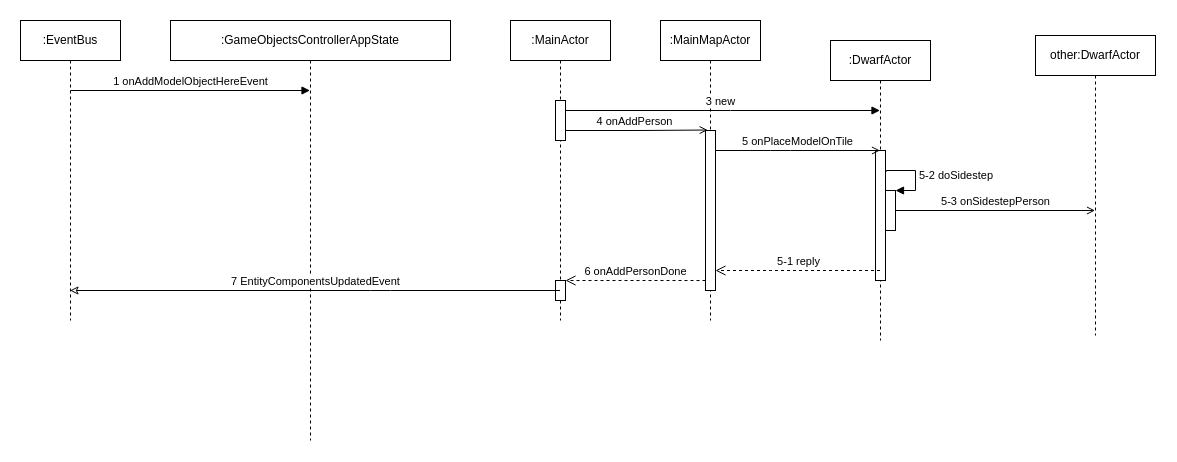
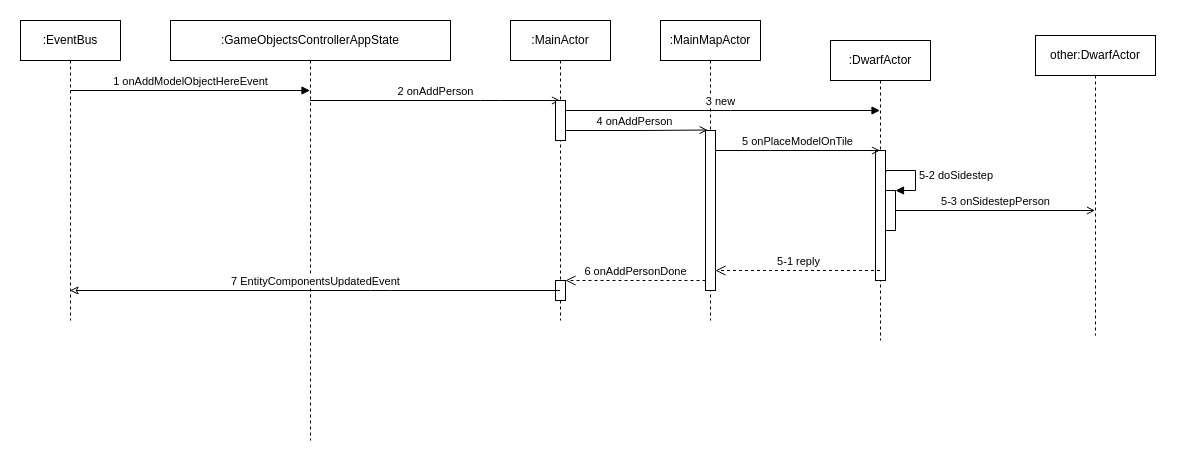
edge ":GameObjectsControllerAppState" -> ":MainActor": added, label "2 onAddPerson"
